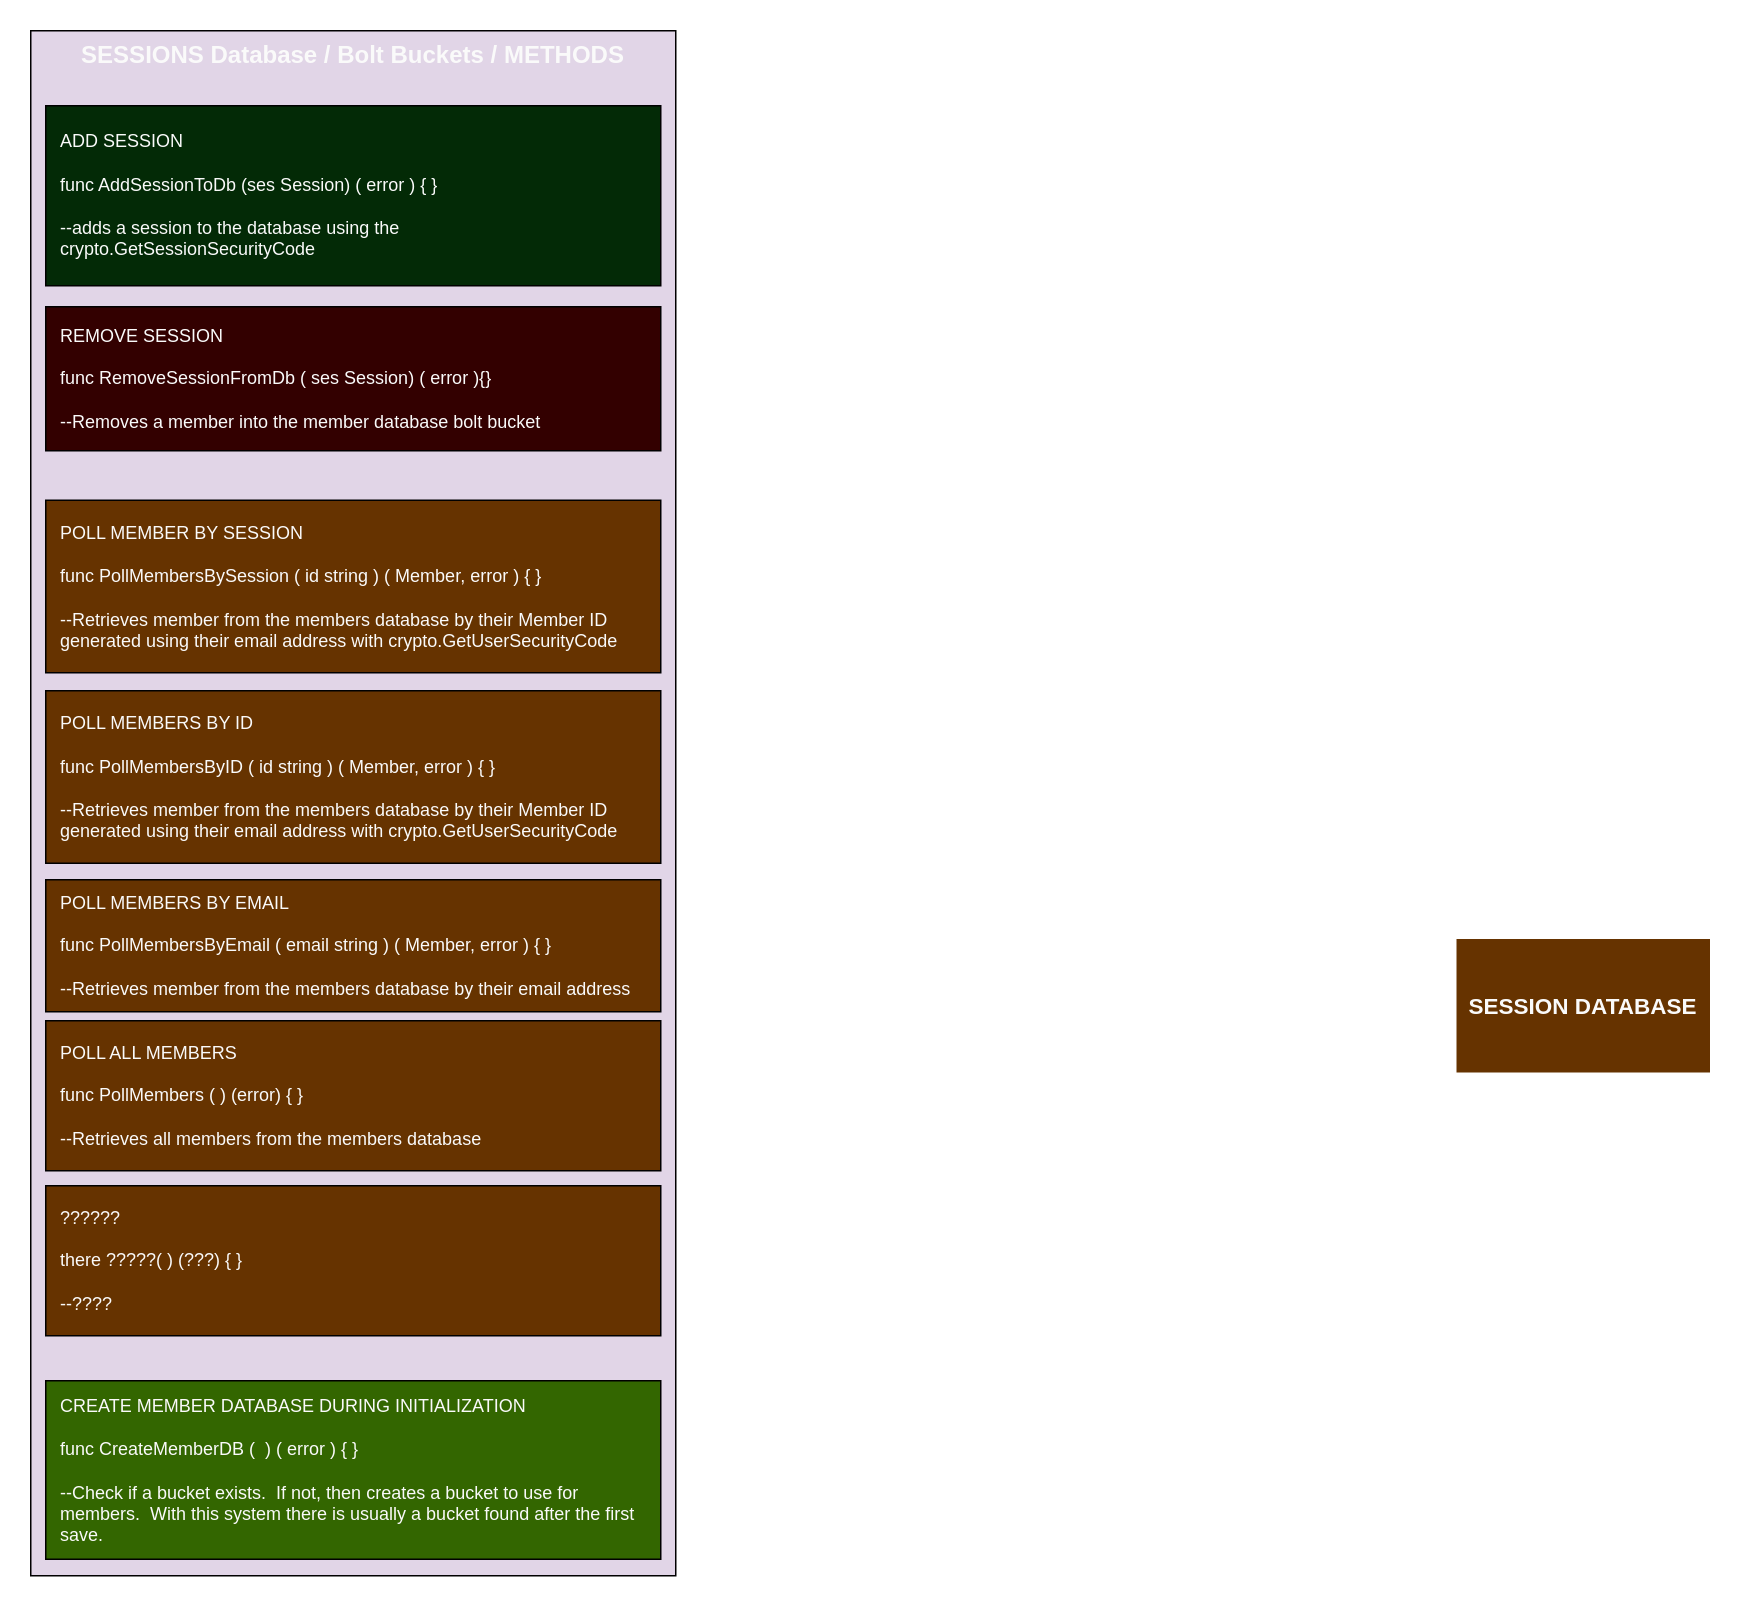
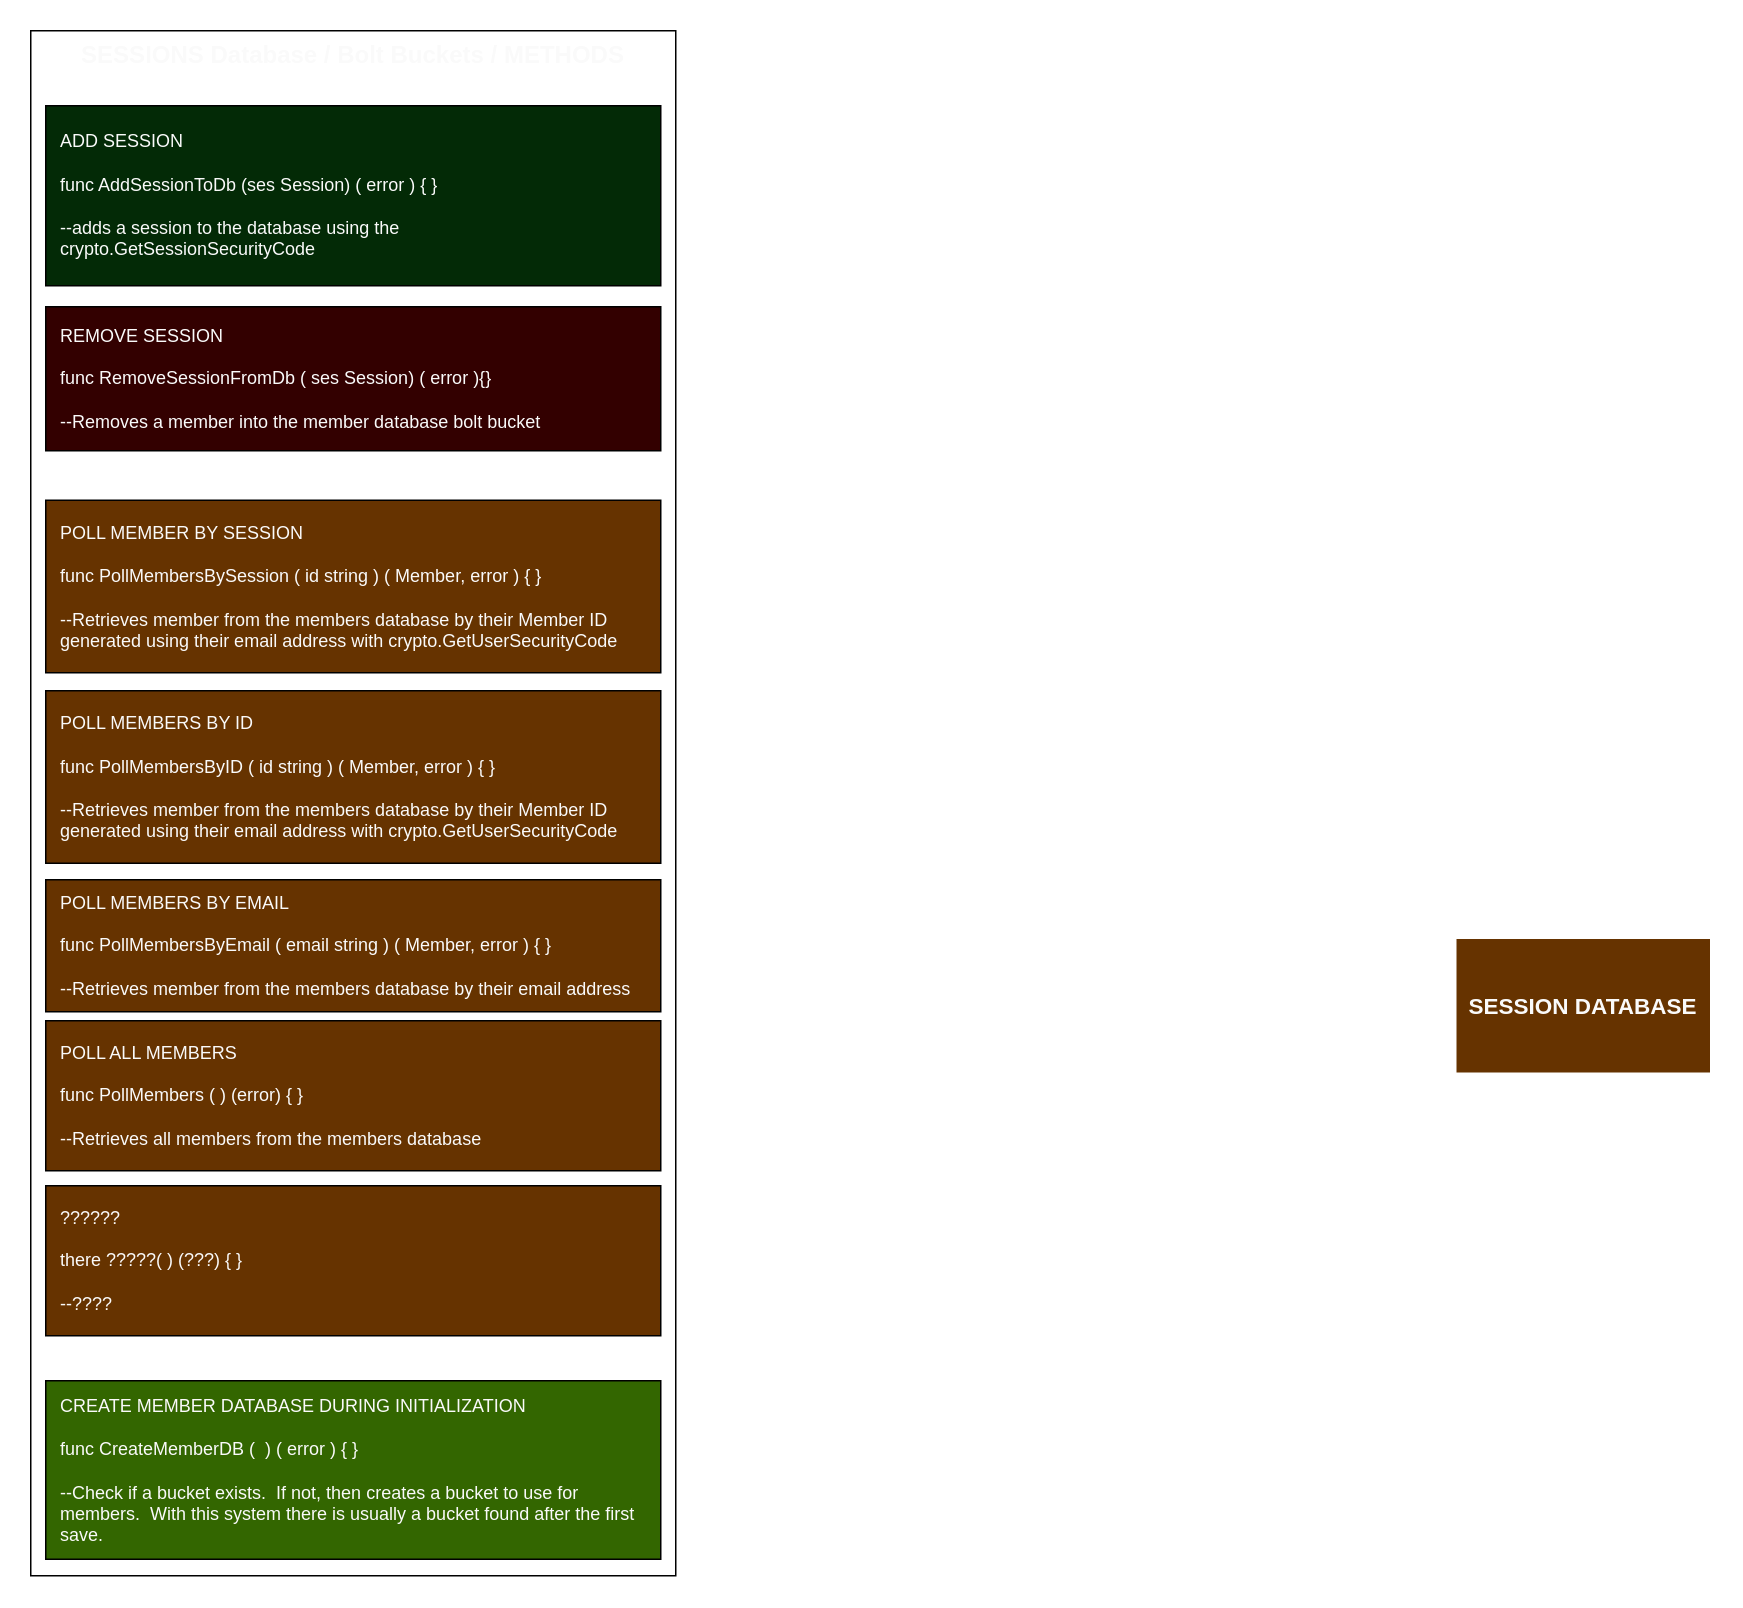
node "SESSIONS Database / Bolt Buckets / METHODS": fillcolor #e1d5e7 -> #ffffff
